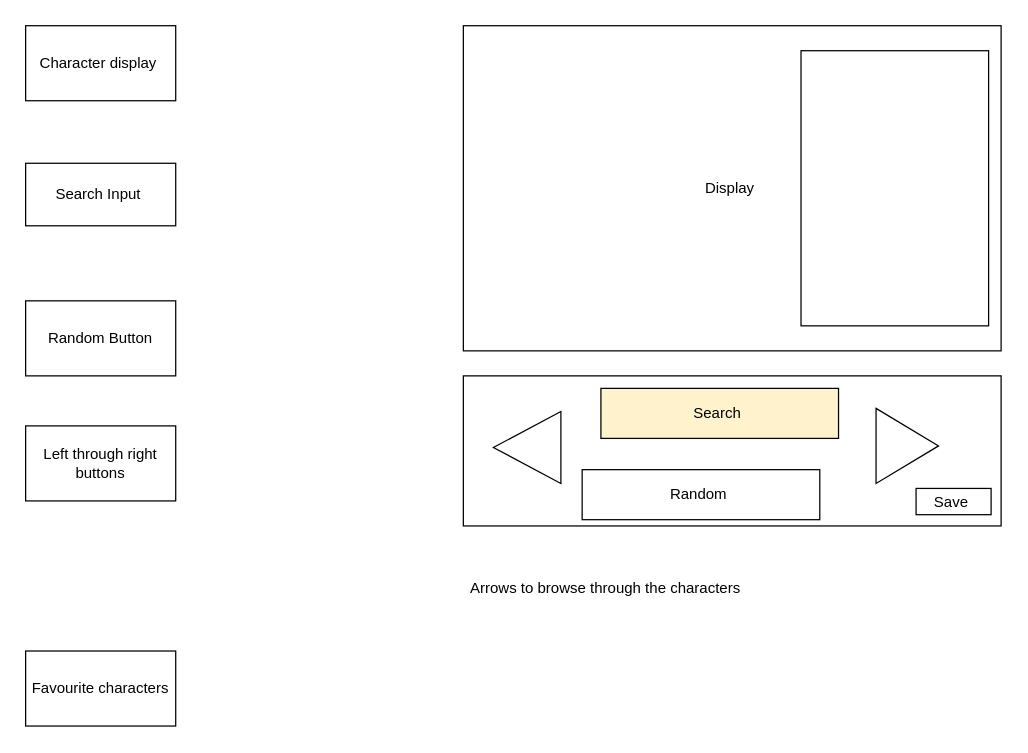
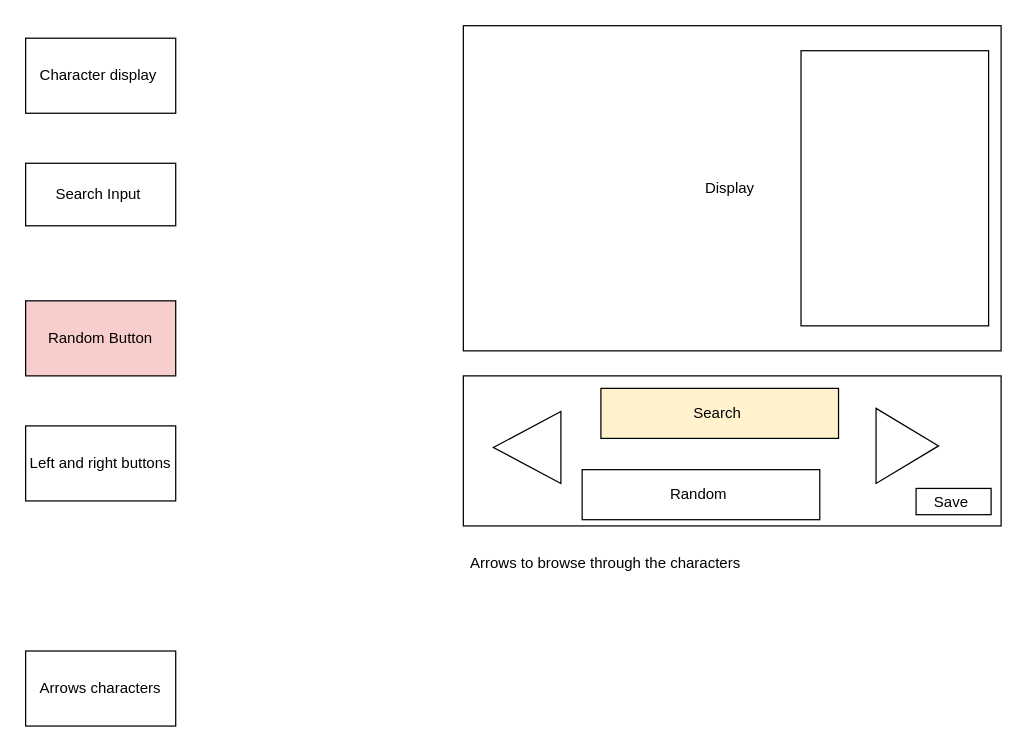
node "Character display": moved (101, 63) -> (101, 76)
node "Random Button": fillcolor #ffffff -> #f8cecc
node "Left through right buttons": label "Left through right buttons" -> "Left and right buttons"
node "Arrows to browse through the characters": moved (607, 588) -> (607, 563)
node "Favourite characters": label "Favourite characters" -> "Arrows characters"
